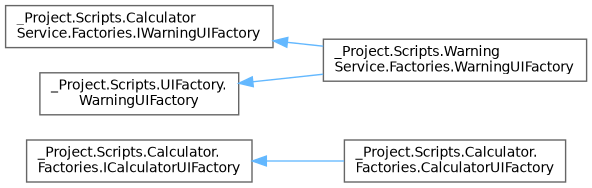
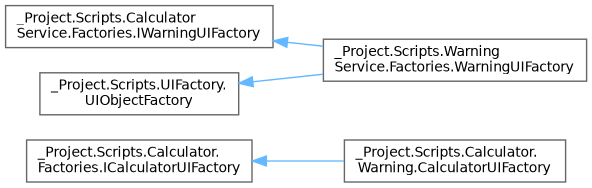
node "_Project.Scripts.UIFactory. WarningUIFactory": label "_Project.Scripts.UIFactory. WarningUIFactory" -> "_Project.Scripts.UIFactory. UIObjectFactory"
node "_Project.Scripts.Calculator. Factories.CalculatorUIFactory": label "_Project.Scripts.Calculator. Factories.CalculatorUIFactory" -> "_Project.Scripts.Calculator. Warning.CalculatorUIFactory"
